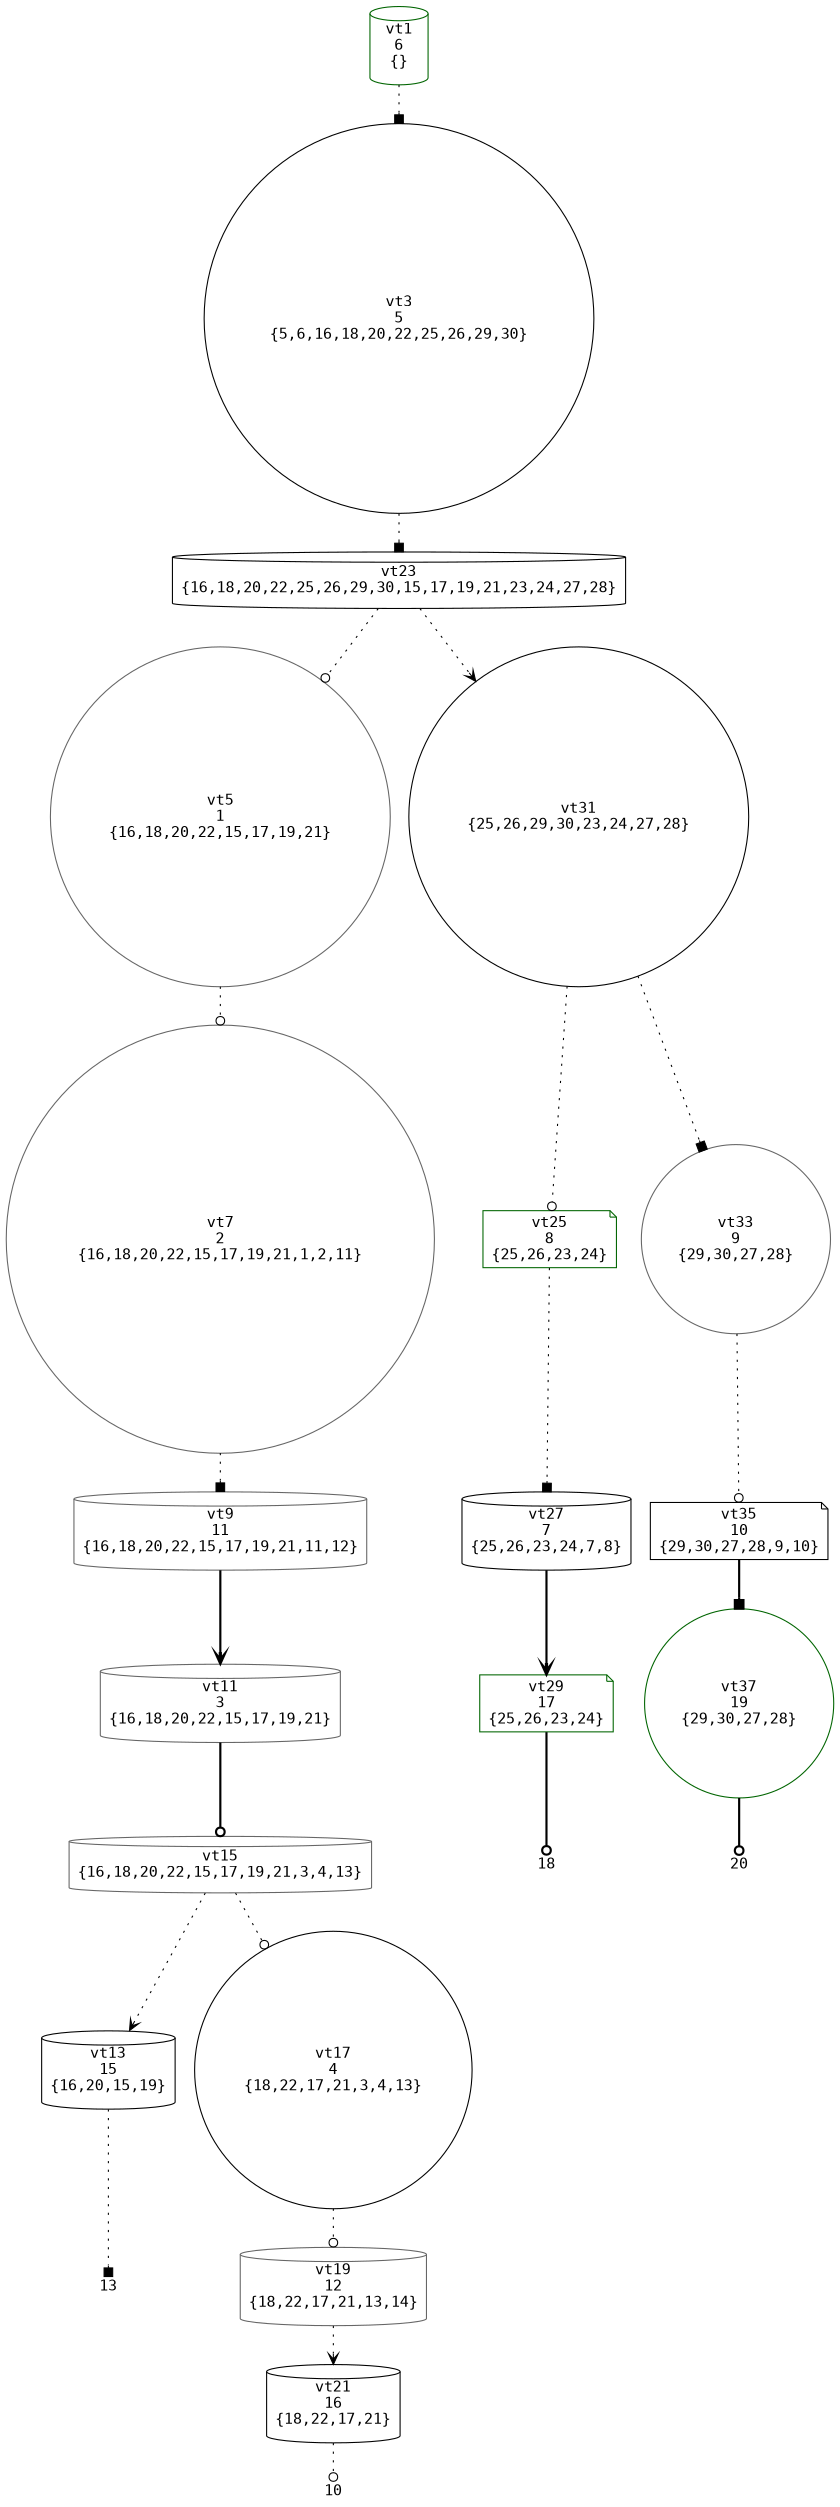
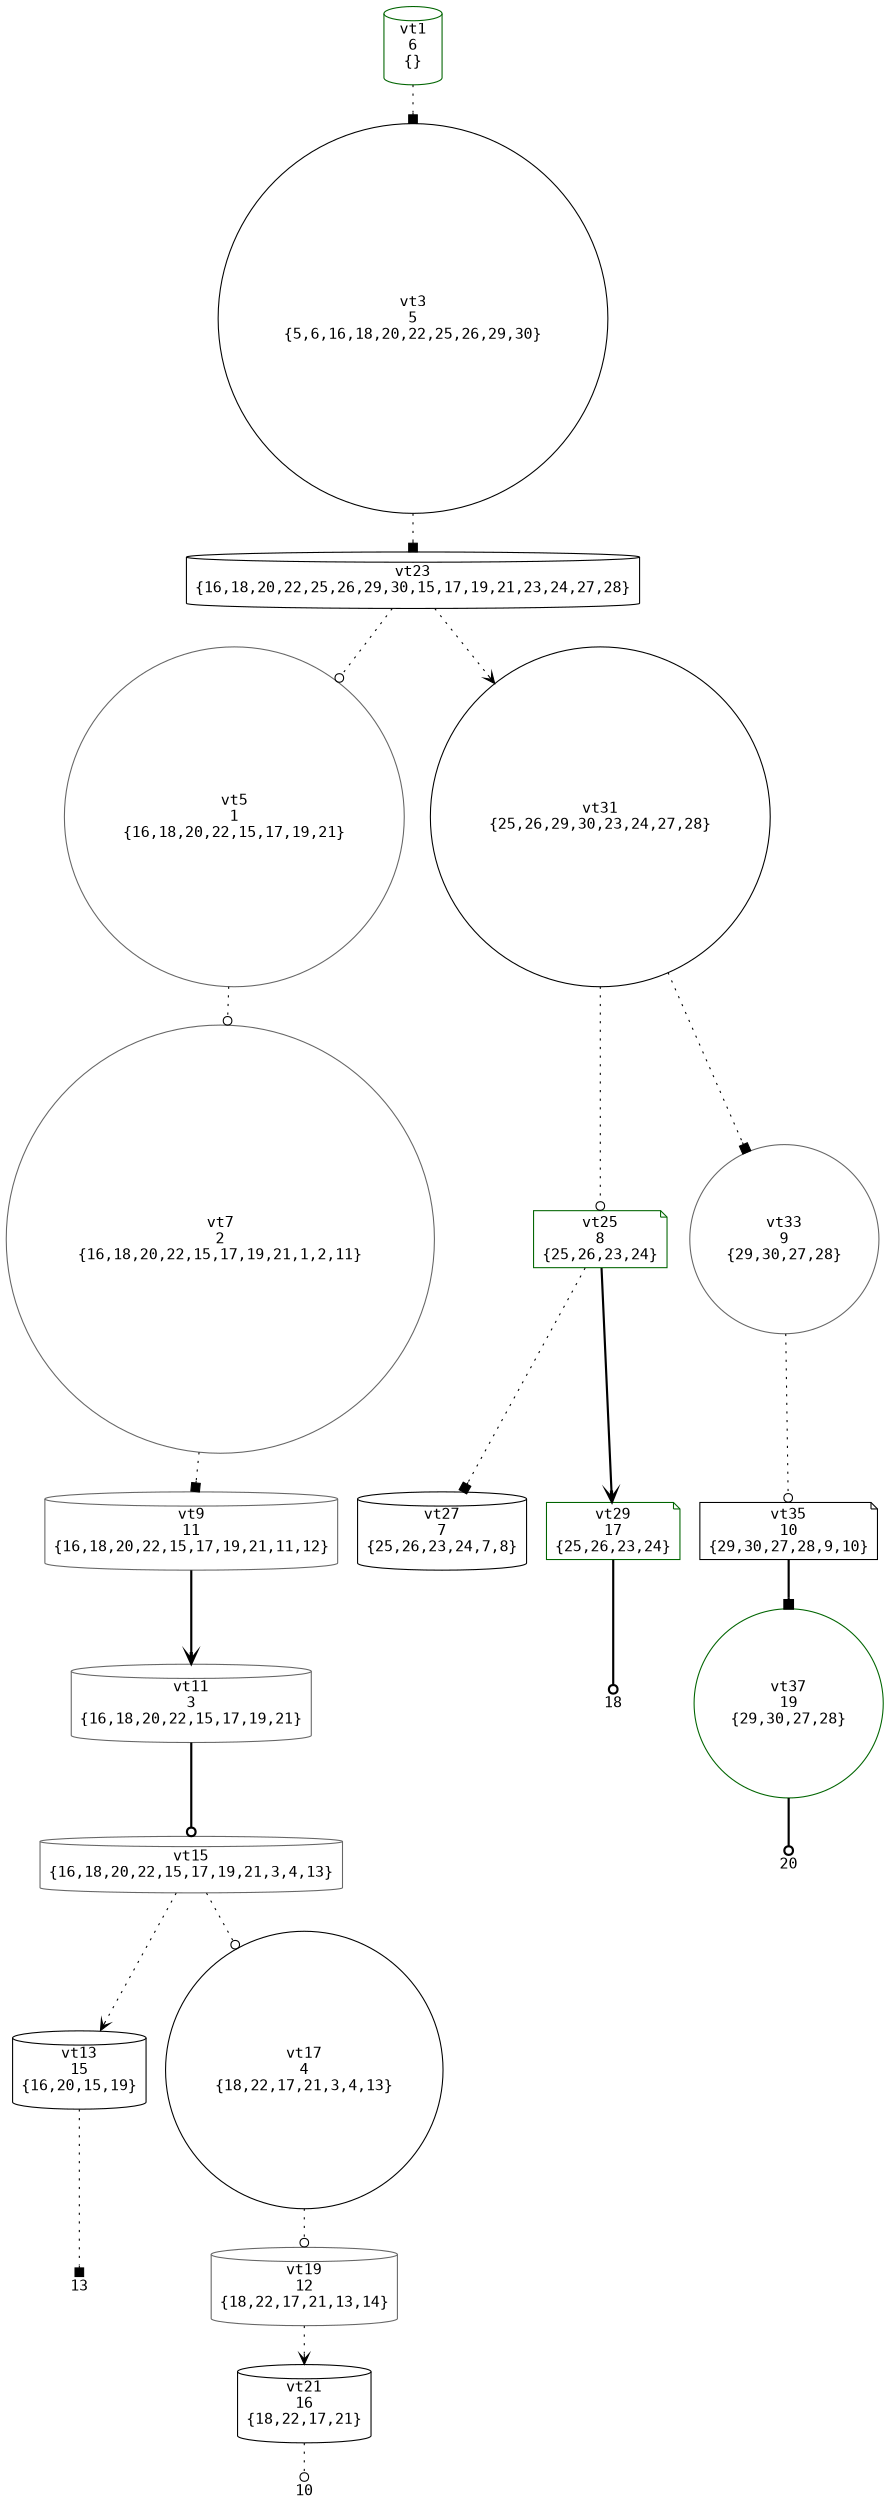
edge "vt27 7 {25,26,23,24,7,8}" -> "vt29 17 {25,26,23,24}": now "vt25 8 {25,26,23,24}" -> "vt29 17 {25,26,23,24}"
